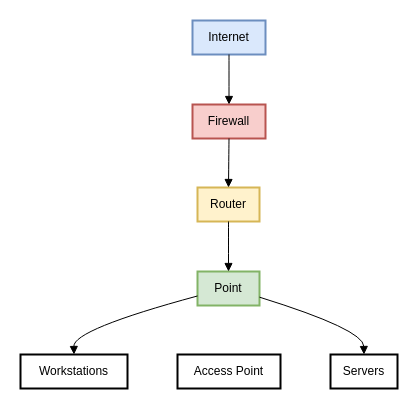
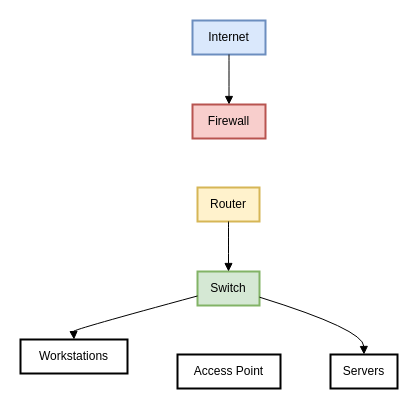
edge "Firewall" -> "Router": removed
node "Point": label "Point" -> "Switch"
node "Workstations": moved (74, 372) -> (74, 357)
